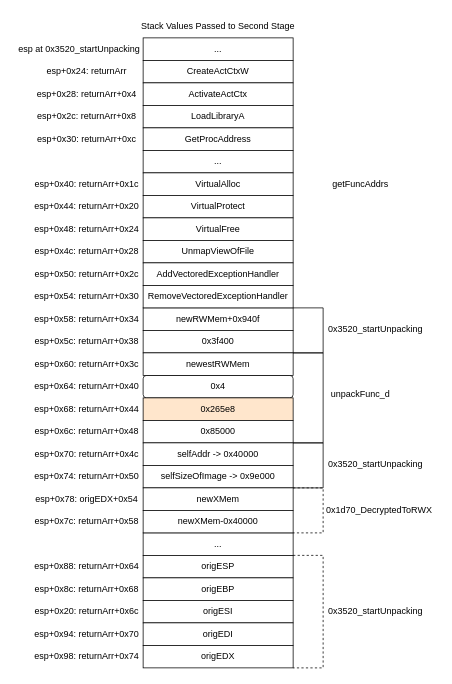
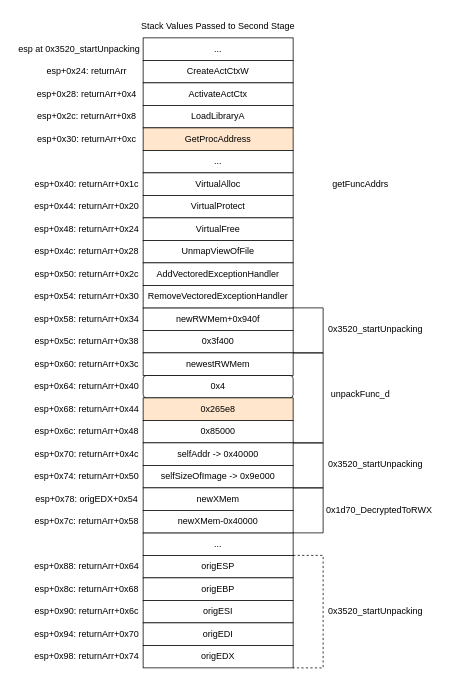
node "GetProcAddress": fillcolor #ffffff -> #ffe6cc
edge "newXMem" -- "newXMem-0x40000": style dashed -> solid
node "esp+0x20: returnArr+0x6c": label "esp+0x20: returnArr+0x6c" -> "esp+0x90: returnArr+0x6c"
